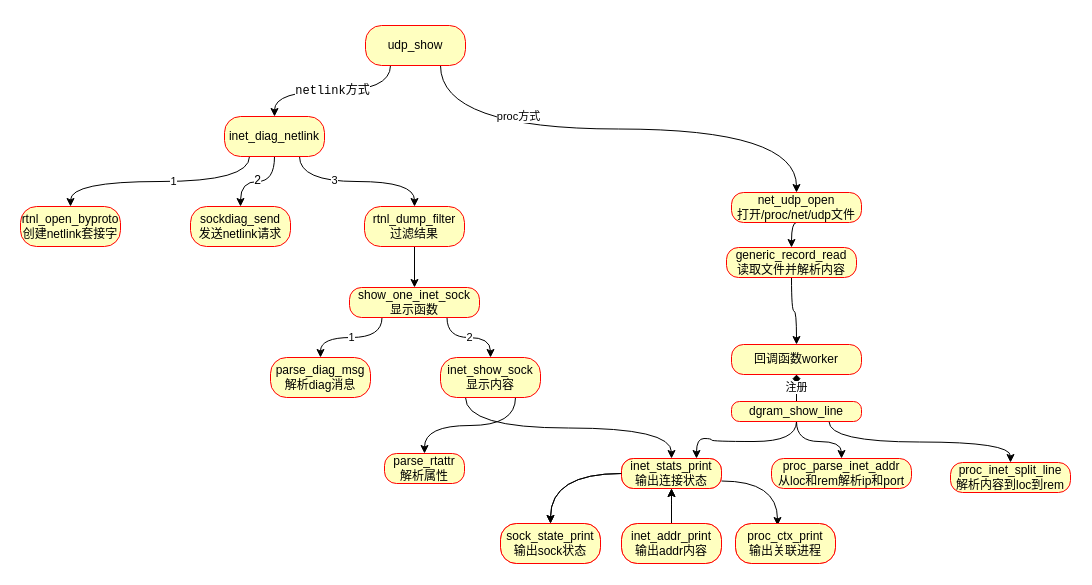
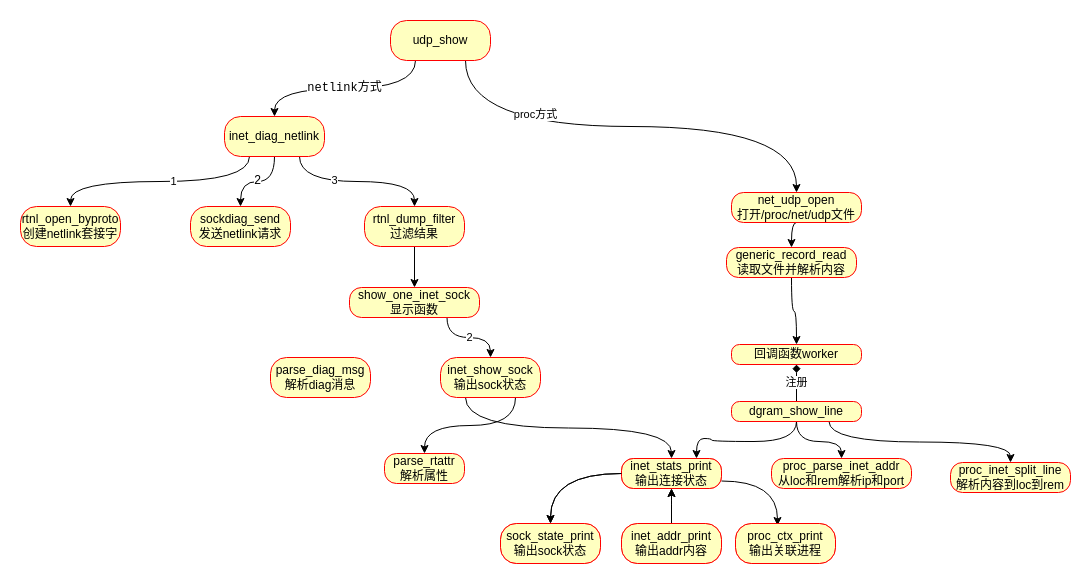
node "udp_show": moved (416, 46) -> (441, 41)
edge "show_one_inet_sock 显示函数" -> "parse_diag_msg 解析diag消息": removed, label "1"
node "回调函数worker": size 130x30 -> 130x20
node "inet_show_sock 显示内容": label "inet_show_sock 显示内容" -> "inet_show_sock 输出sock状态"
